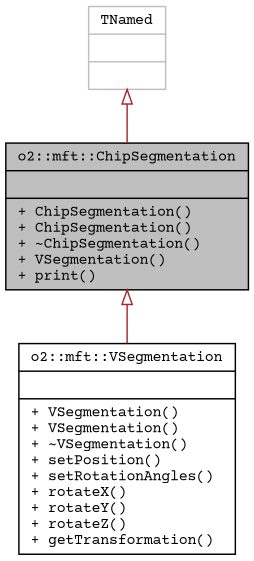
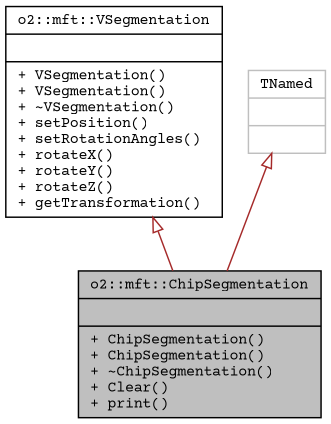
node "o2::mft::ChipSegmentation": text "+ VSegmentation()" -> "+ Clear()"
edge "o2::mft::VSegmentation" -> "o2::mft::ChipSegmentation": reversed
